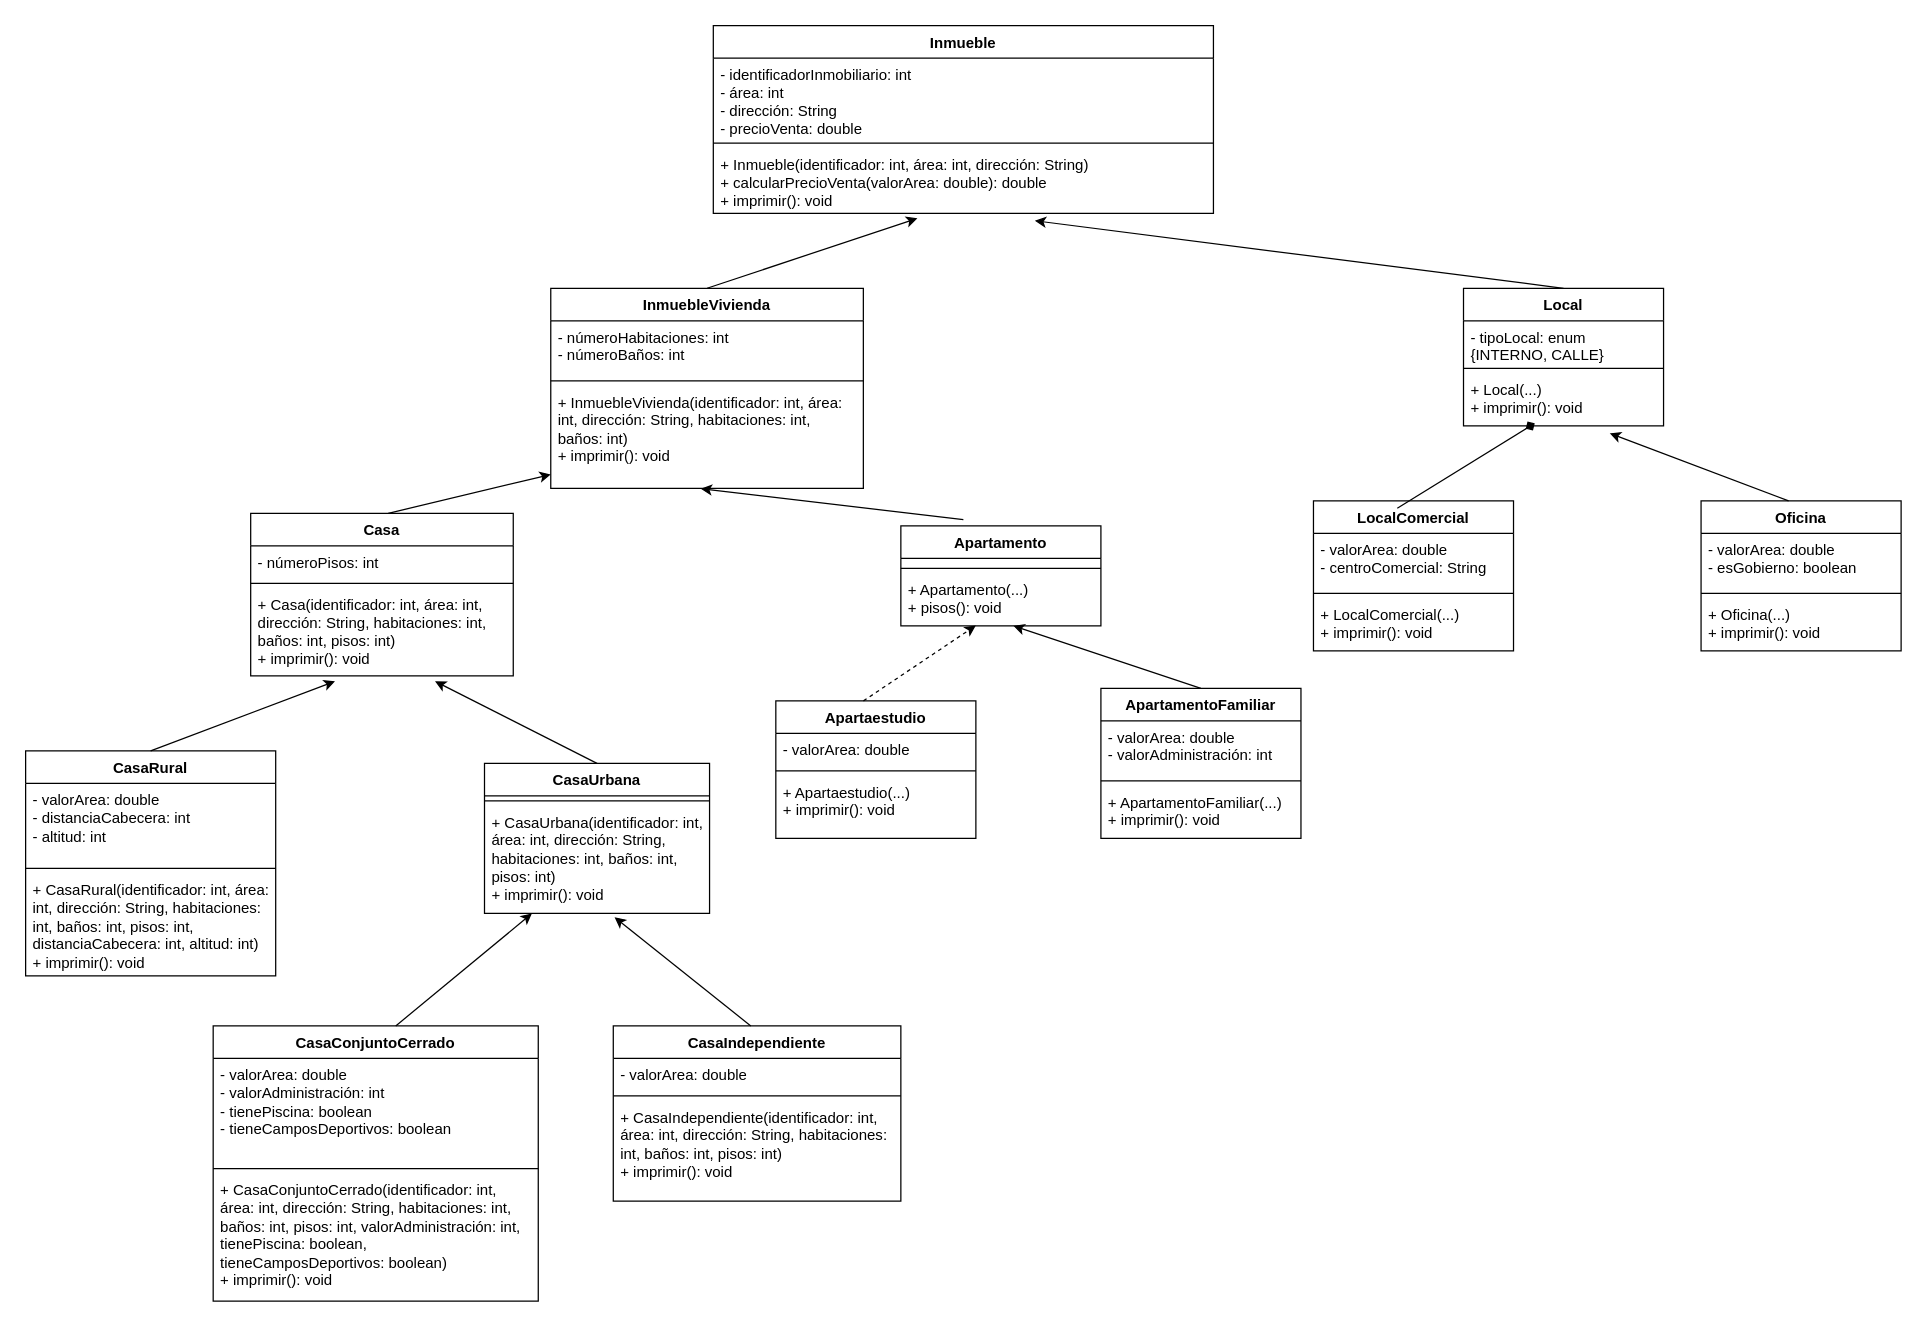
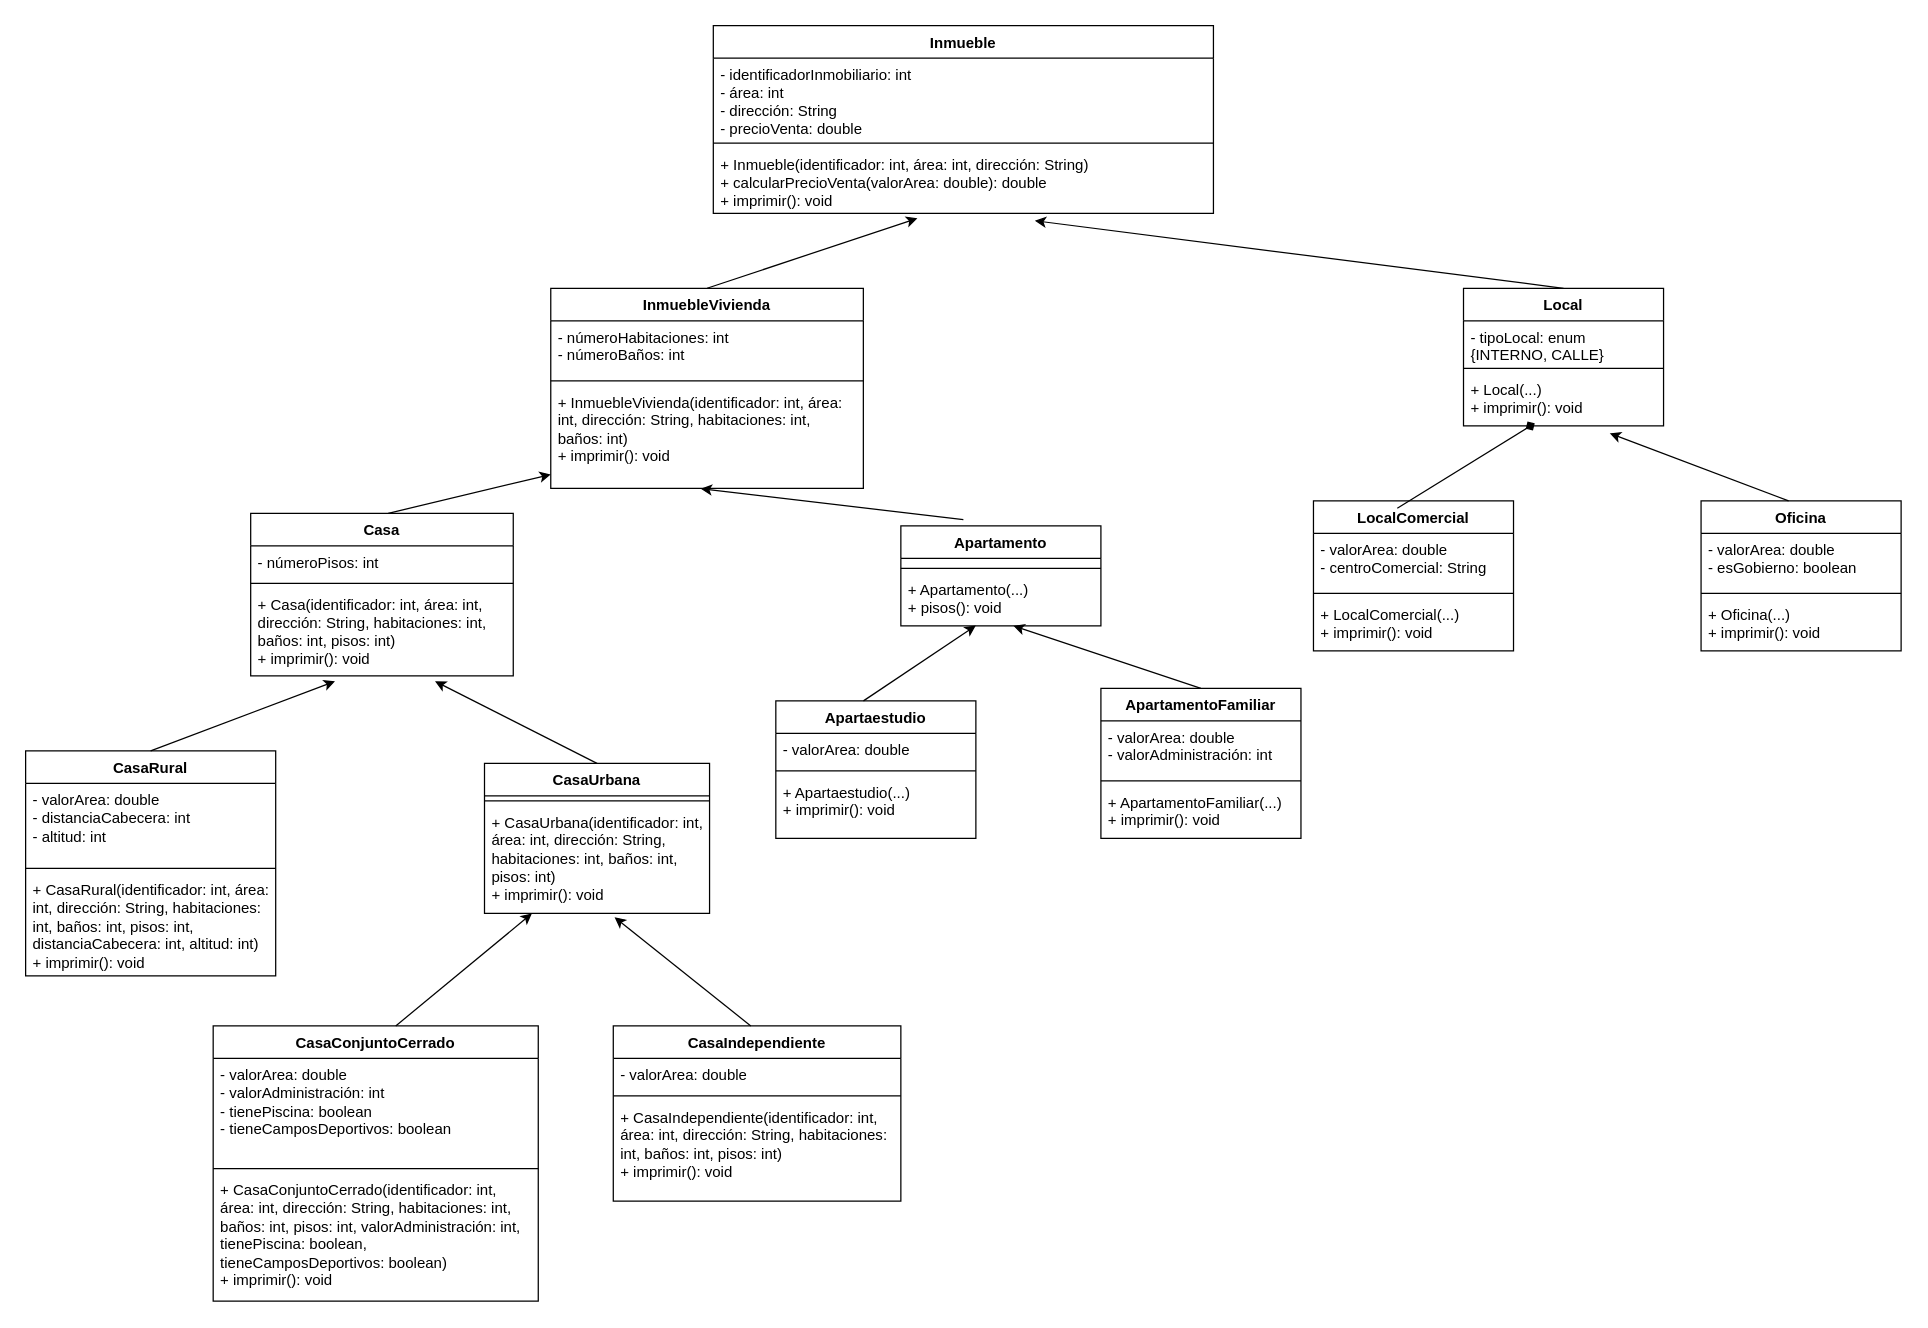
edge "Apartaestudio" -> "+ Apartamento(...) + pisos(): void": style dashed -> solid
